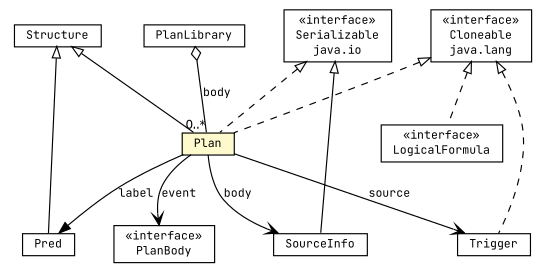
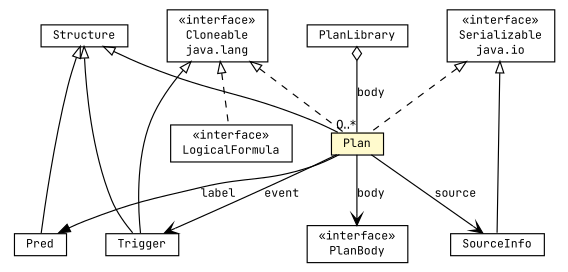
edge "Trigger" -> "Structure": added
edge "Trigger" -> "Cloneable": style dashed -> solid
edge "Plan" -> "PlanBody": label "event" -> "body"
edge "Plan" -> "SourceInfo": label "body" -> "source"
edge "Plan" -> "Trigger": label "source" -> "event"
